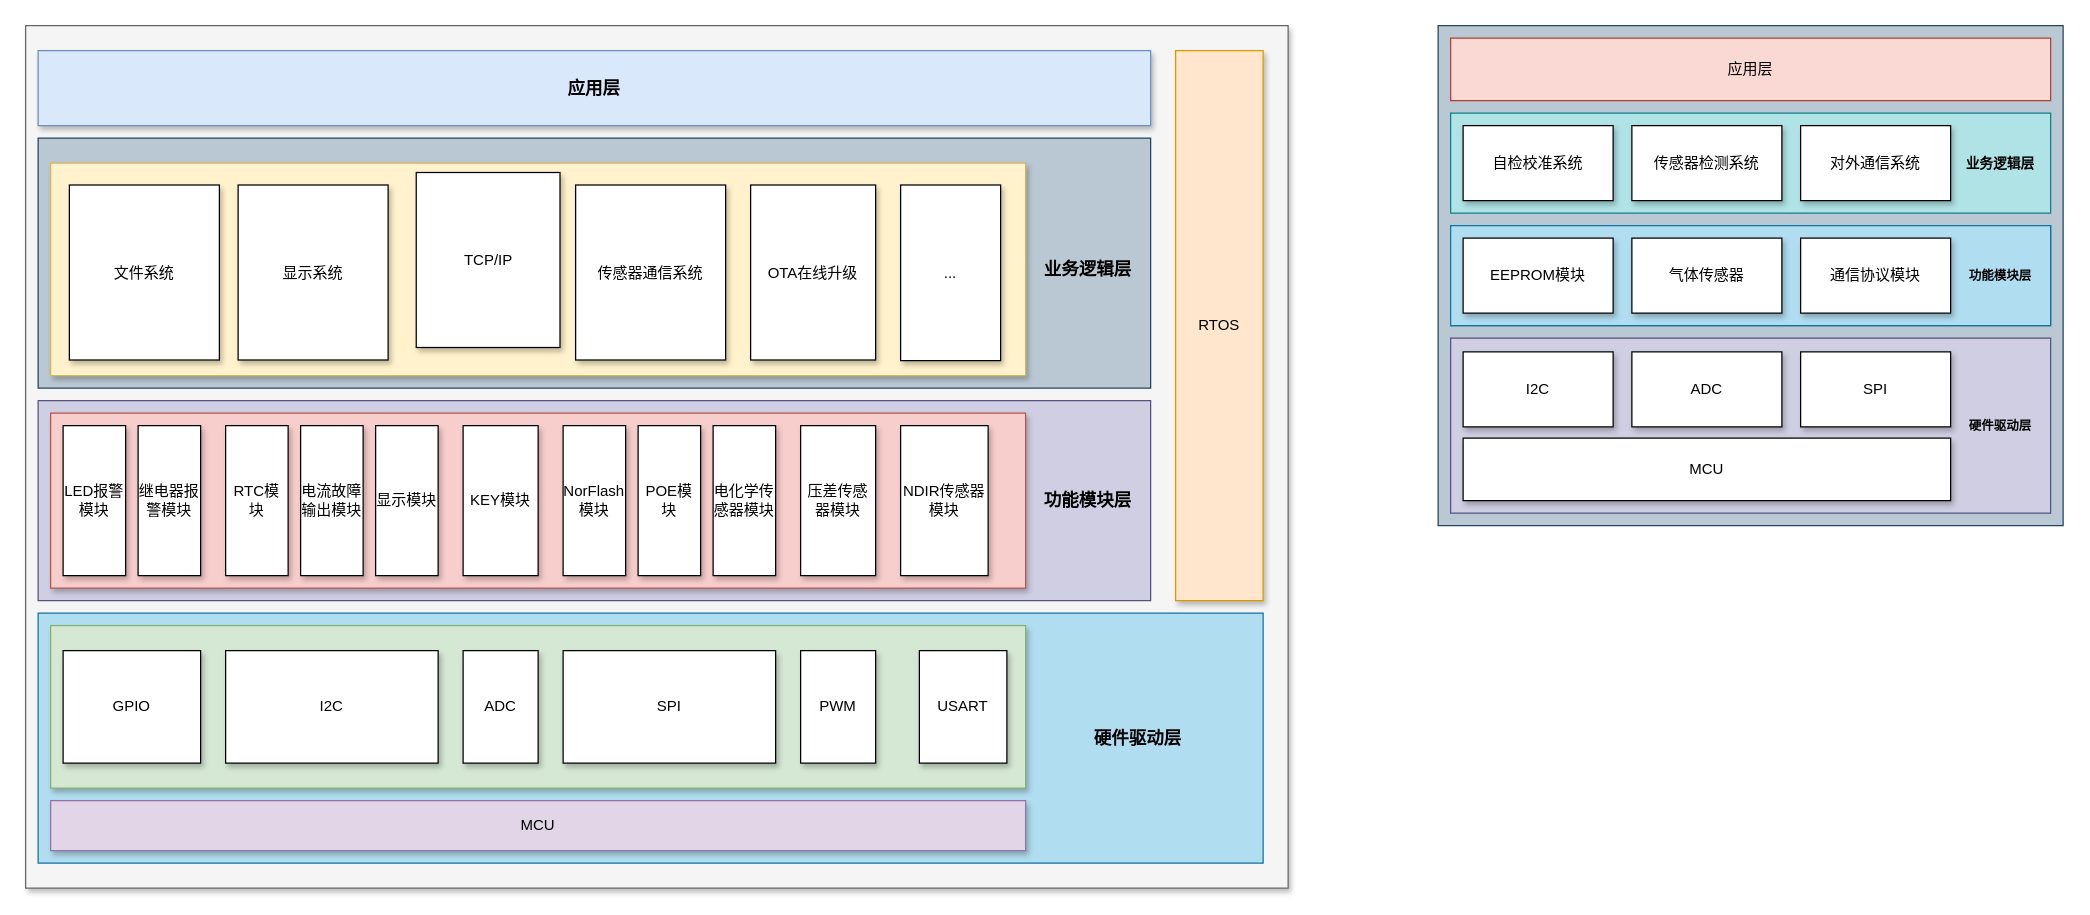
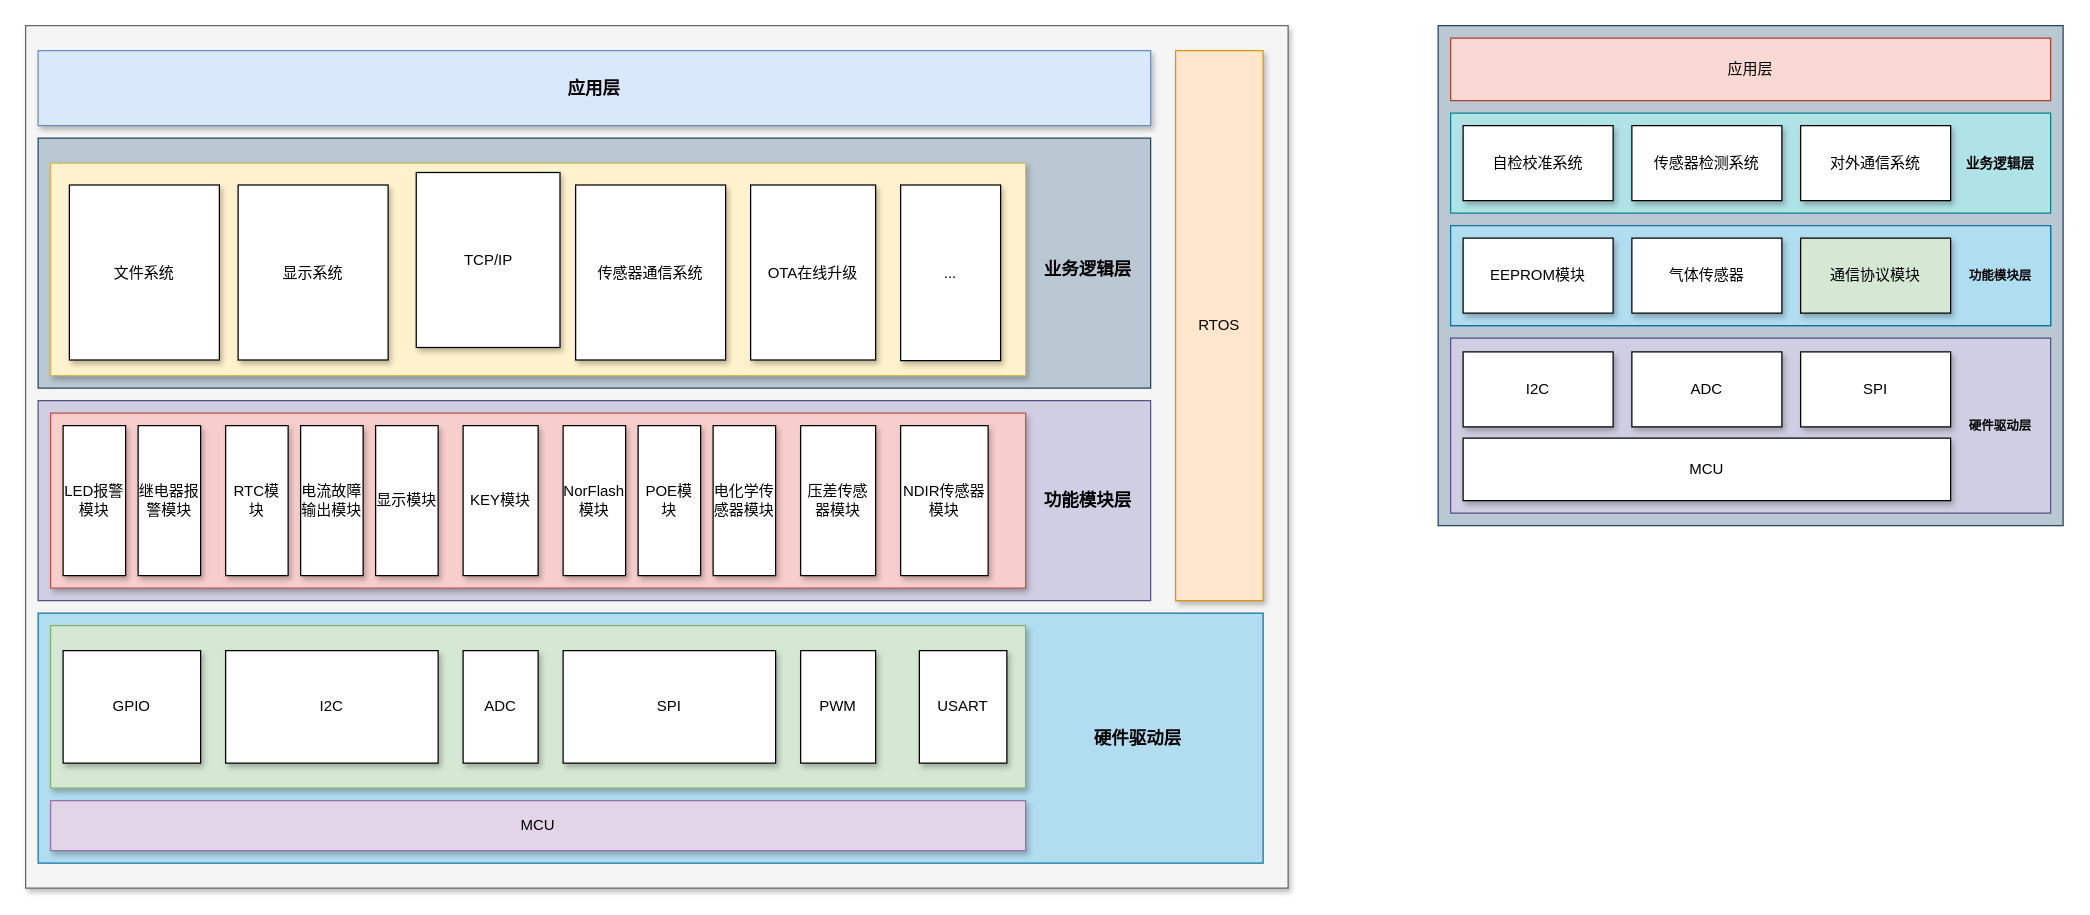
node "通信协议模块": fillcolor #ffffff -> #d5e8d4
